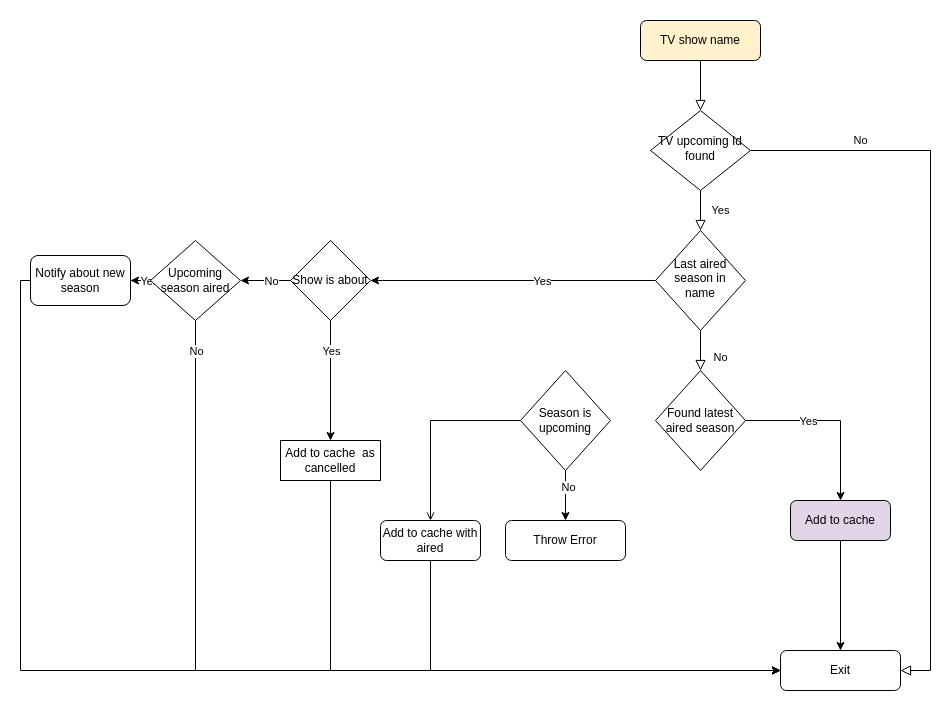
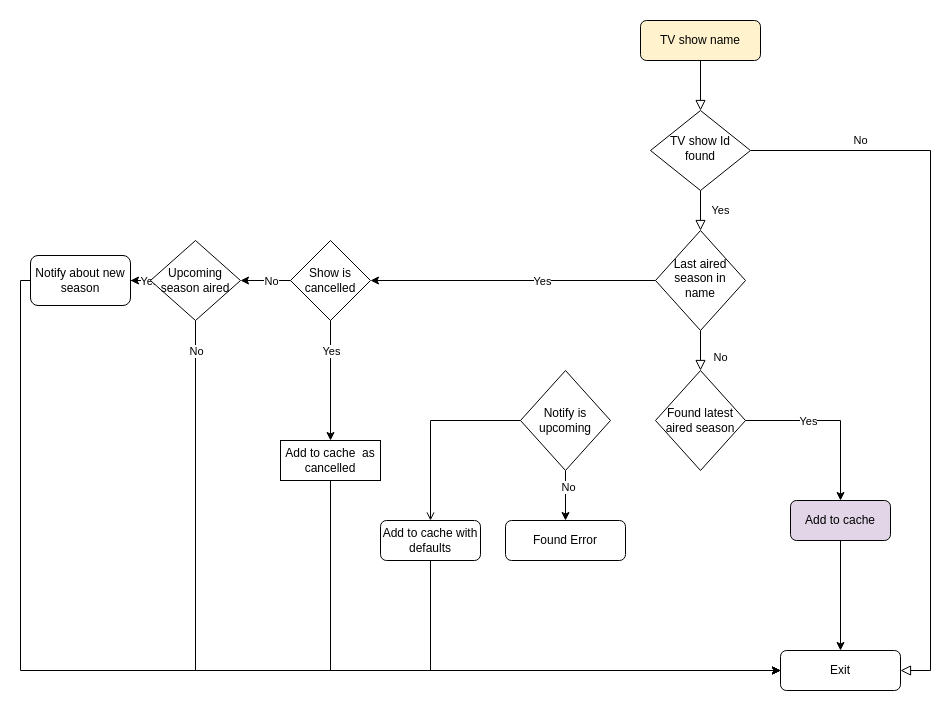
node "TV upcoming Id found": label "TV upcoming Id found" -> "TV show Id found"
node "Show is about": label "Show is about" -> "Show is cancelled"
node "Season is upcoming": label "Season is upcoming" -> "Notify is upcoming"
node "Add to cache with aired": label "Add to cache with aired" -> "Add to cache with defaults"
node "Throw Error": label "Throw Error" -> "Found Error"
